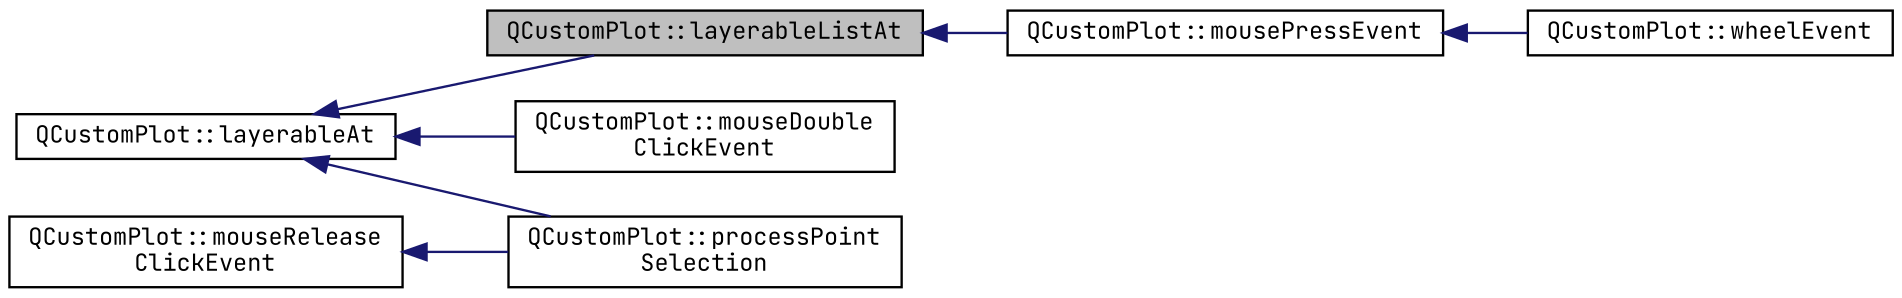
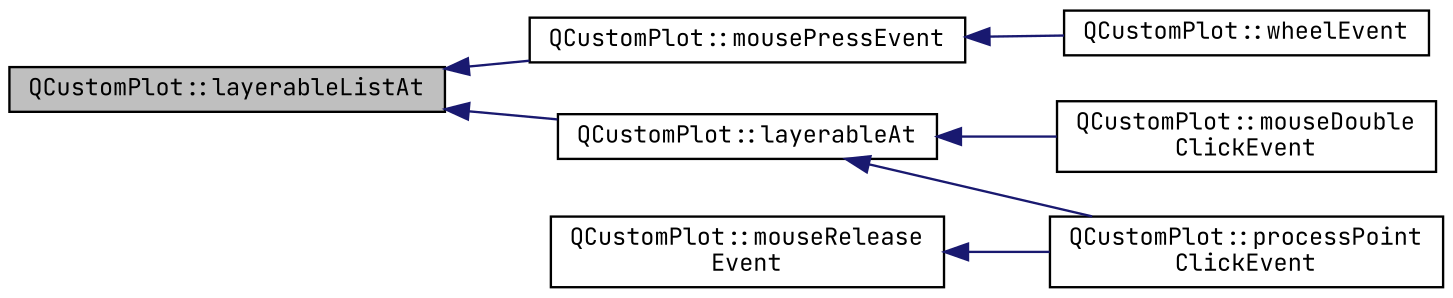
edge "QCustomPlot::layerableListAt" -> "QCustomPlot::layerableAt": reversed
node "QCustomPlot::mouseRelease ClickEvent": label "QCustomPlot::mouseRelease ClickEvent" -> "QCustomPlot::mouseRelease Event"
node "QCustomPlot::processPoint Selection": label "QCustomPlot::processPoint Selection" -> "QCustomPlot::processPoint ClickEvent"
